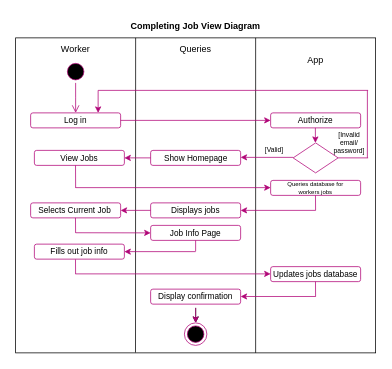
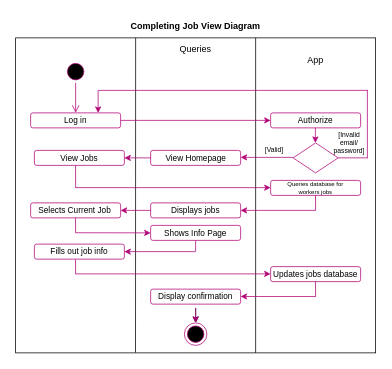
node "Worker": removed
node "Show Homepage": label "Show Homepage" -> "View Homepage"
node "Job Info Page": label "Job Info Page" -> "Shows Info Page"
